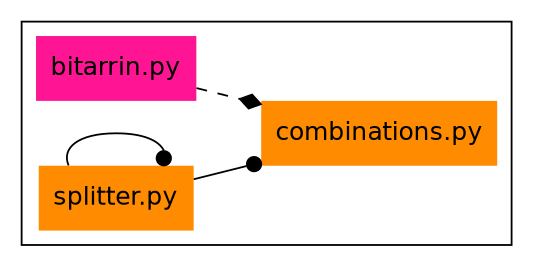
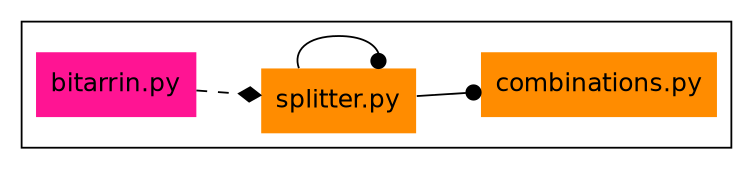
edge "bitarrin.py" -> "combinations.py": now "bitarrin.py" -> "splitter.py"
